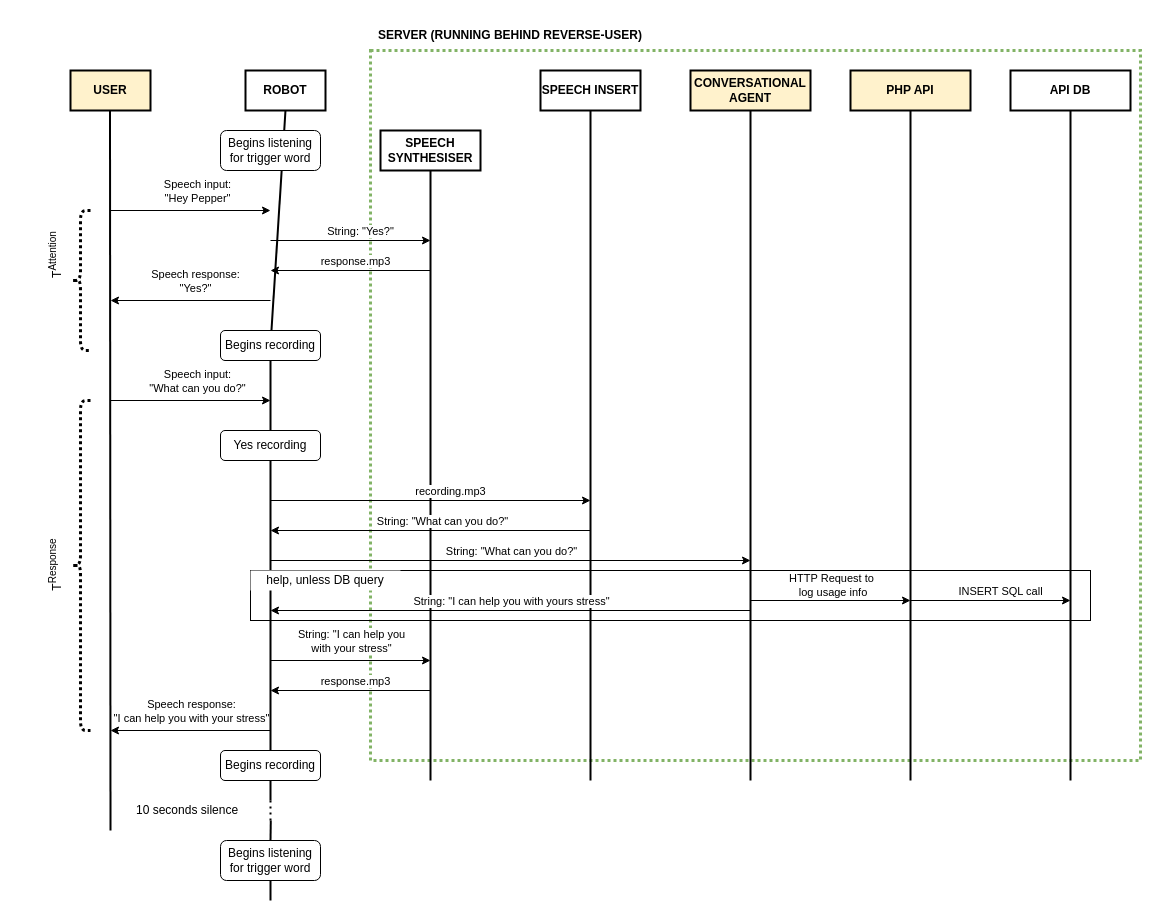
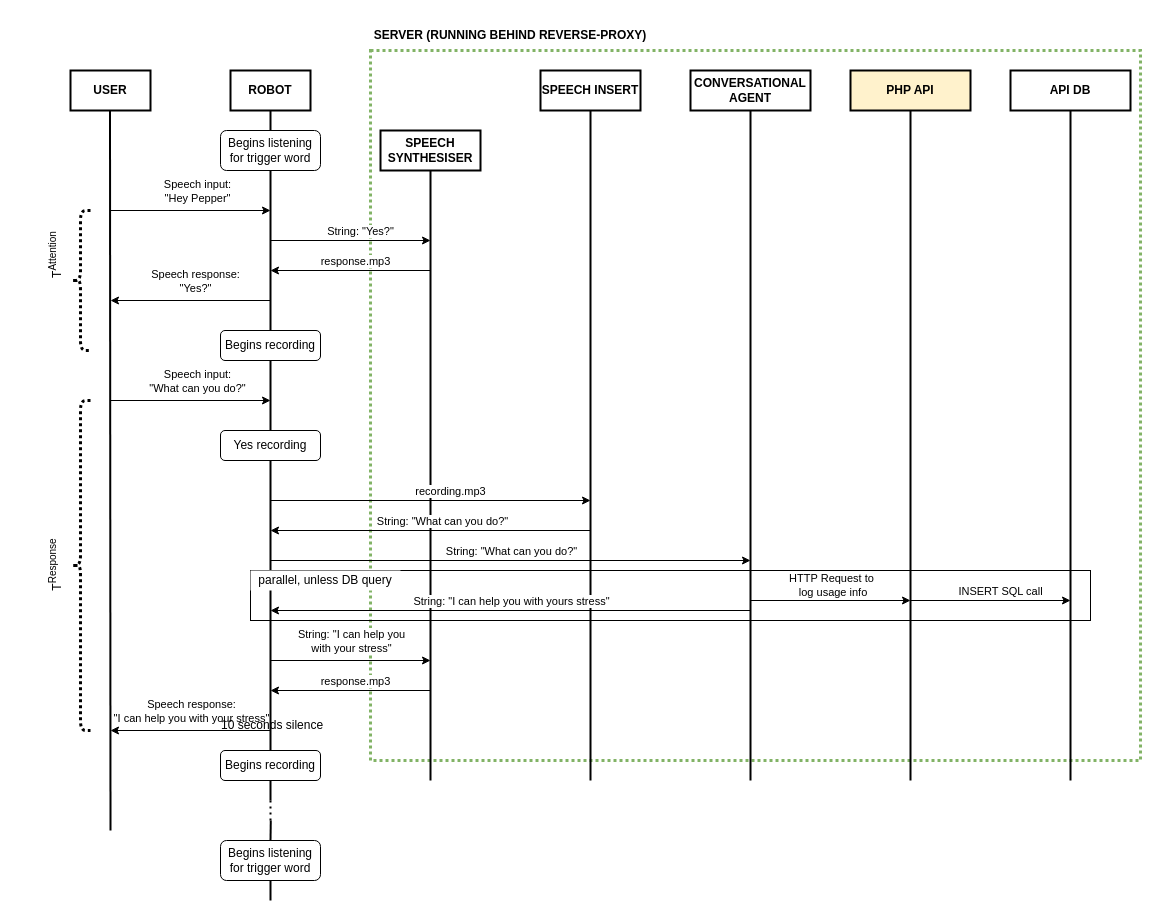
node "SERVER (RUNNING BEHIND REVERSE-USER)": label "SERVER (RUNNING BEHIND REVERSE-USER)" -> "SERVER (RUNNING BEHIND REVERSE-PROXY)"
node "USER": fillcolor #fff2cc -> #ffffff
node "ROBOT": moved (286, 91) -> (271, 91)
node "CONVERSATIONAL AGENT": fillcolor #fff2cc -> #ffffff
node "help, unless DB query": label "help, unless DB query" -> "parallel, unless DB query"
node "10 seconds silence": moved (188, 810) -> (273, 725)
